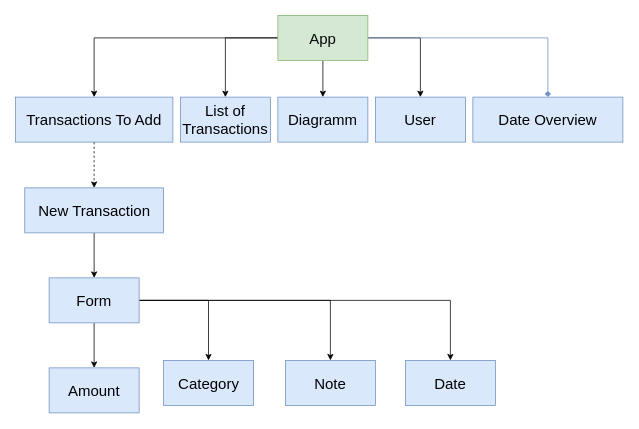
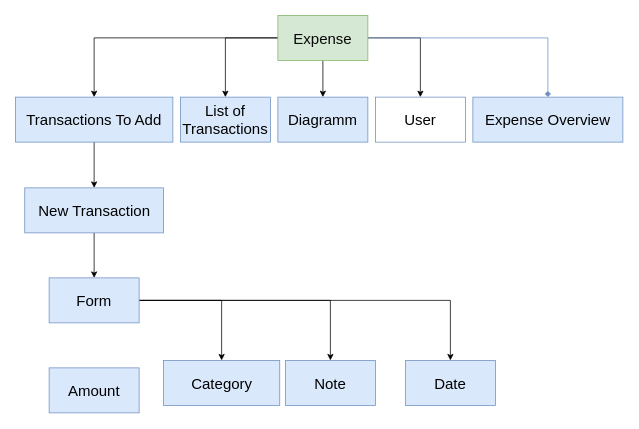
node "App": label "App" -> "Expense"
node "User": fillcolor #dae8fc -> #ffffff
node "Date Overview": label "Date Overview" -> "Expense Overview"
edge "Transactions To Add" -> "New Transaction": style dashed -> solid
edge "Form" -> "Amount": removed
node "Category": size 90x45 -> 116x45
